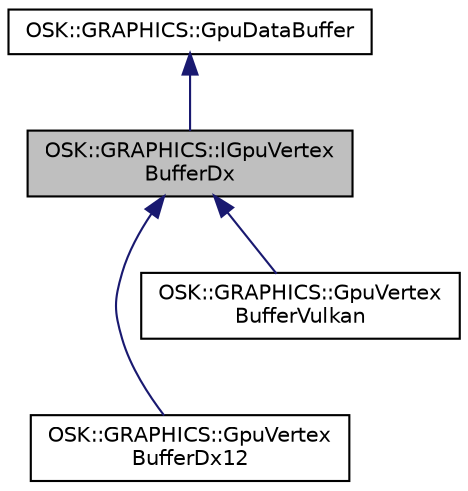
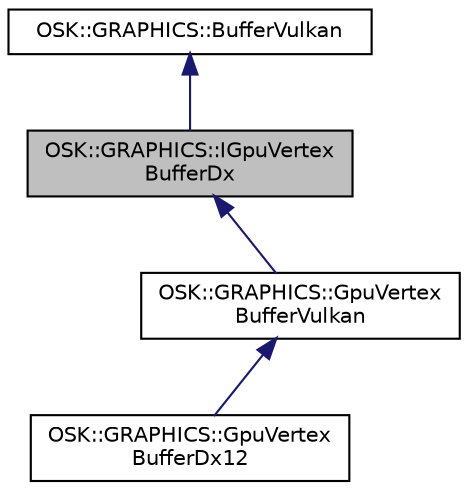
node "OSK::GRAPHICS::GpuDataBuffer": label "OSK::GRAPHICS::GpuDataBuffer" -> "OSK::GRAPHICS::BufferVulkan"
edge "OSK::GRAPHICS::GpuVertex BufferDx12" -> "OSK::GRAPHICS::IGpuVertex BufferDx": now "OSK::GRAPHICS::GpuVertex BufferDx12" -> "OSK::GRAPHICS::GpuVertex BufferVulkan"
